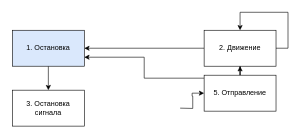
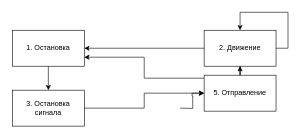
node "1. Остановка": fillcolor #dae8fc -> #ffffff
edge "3. Остановка сигнала" -> "5. Отправление": added
